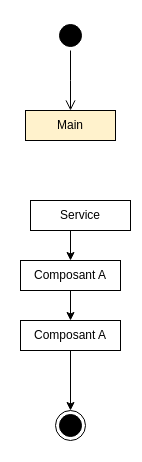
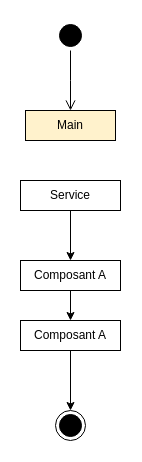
node "Service": moved (81, 216) -> (71, 196)
